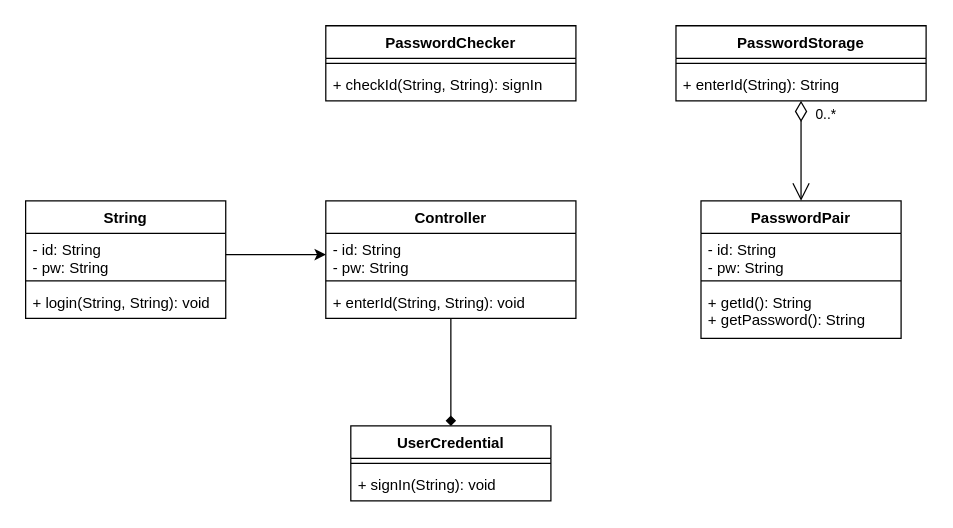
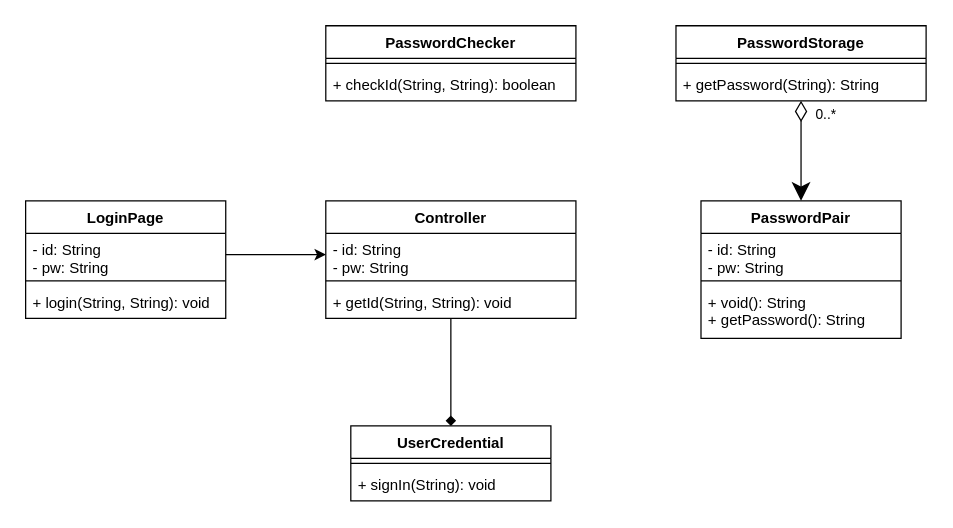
node "+ checkId(String, String): signIn": label "+ checkId(String, String): signIn" -> "+ checkId(String, String): boolean"
node "+ enterId(String): String": label "+ enterId(String): String" -> "+ getPassword(String): String"
edge "PasswordStorage" -- "PasswordPair": arrowhead open -> classic
node "String": label "String" -> "LoginPage"
node "+ enterId(String, String): void": label "+ enterId(String, String): void" -> "+ getId(String, String): void"
node "+ getId(): String + getPassword(): String": label "+ getId(): String + getPassword(): String" -> "+ void(): String + getPassword(): String"
